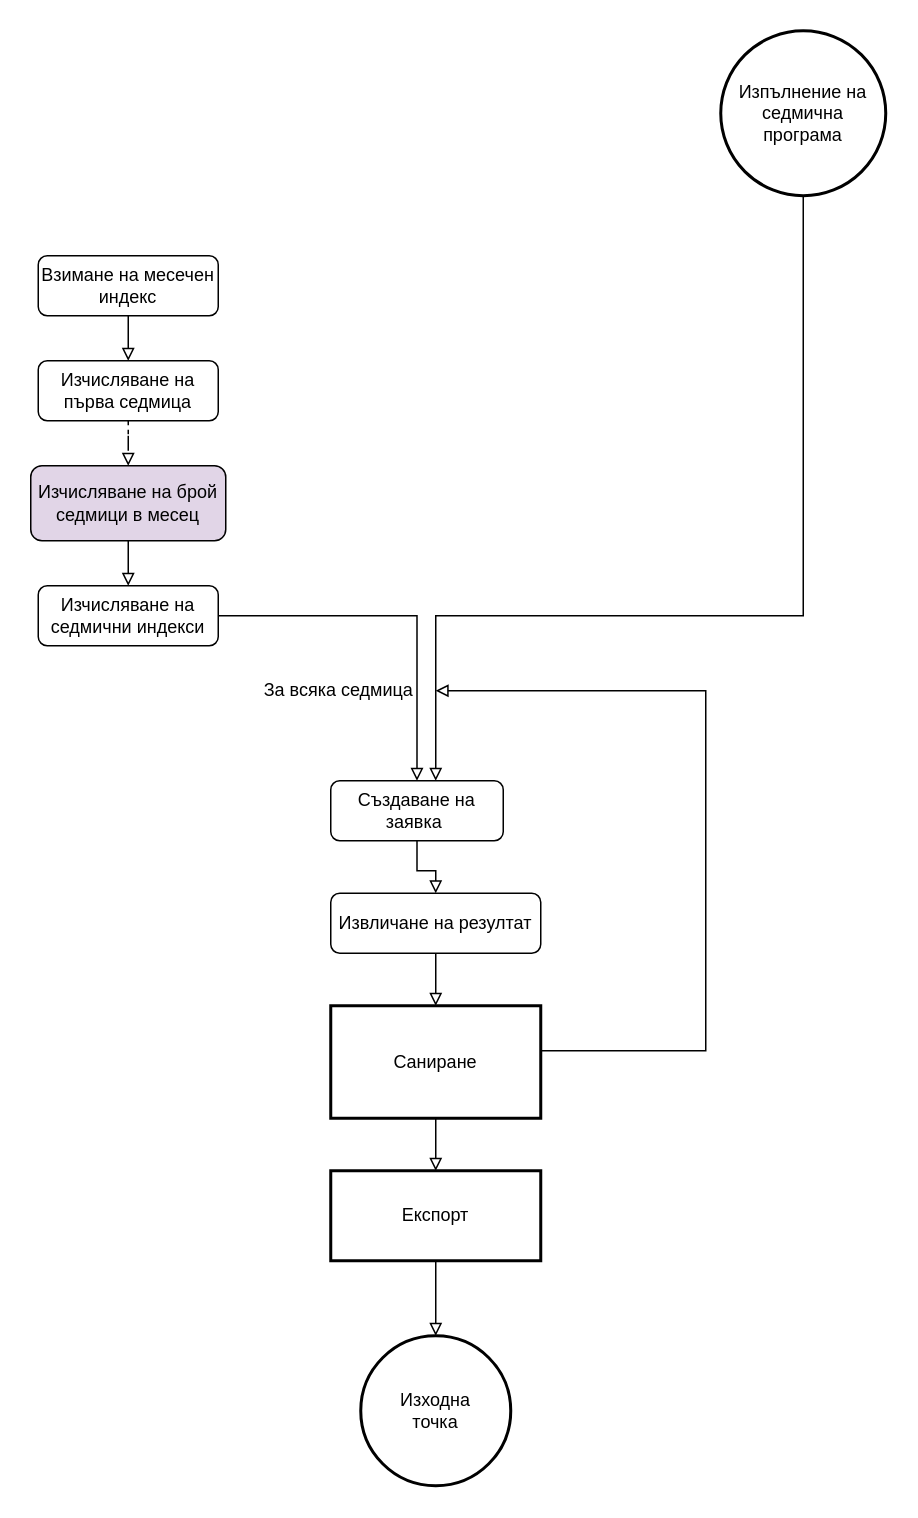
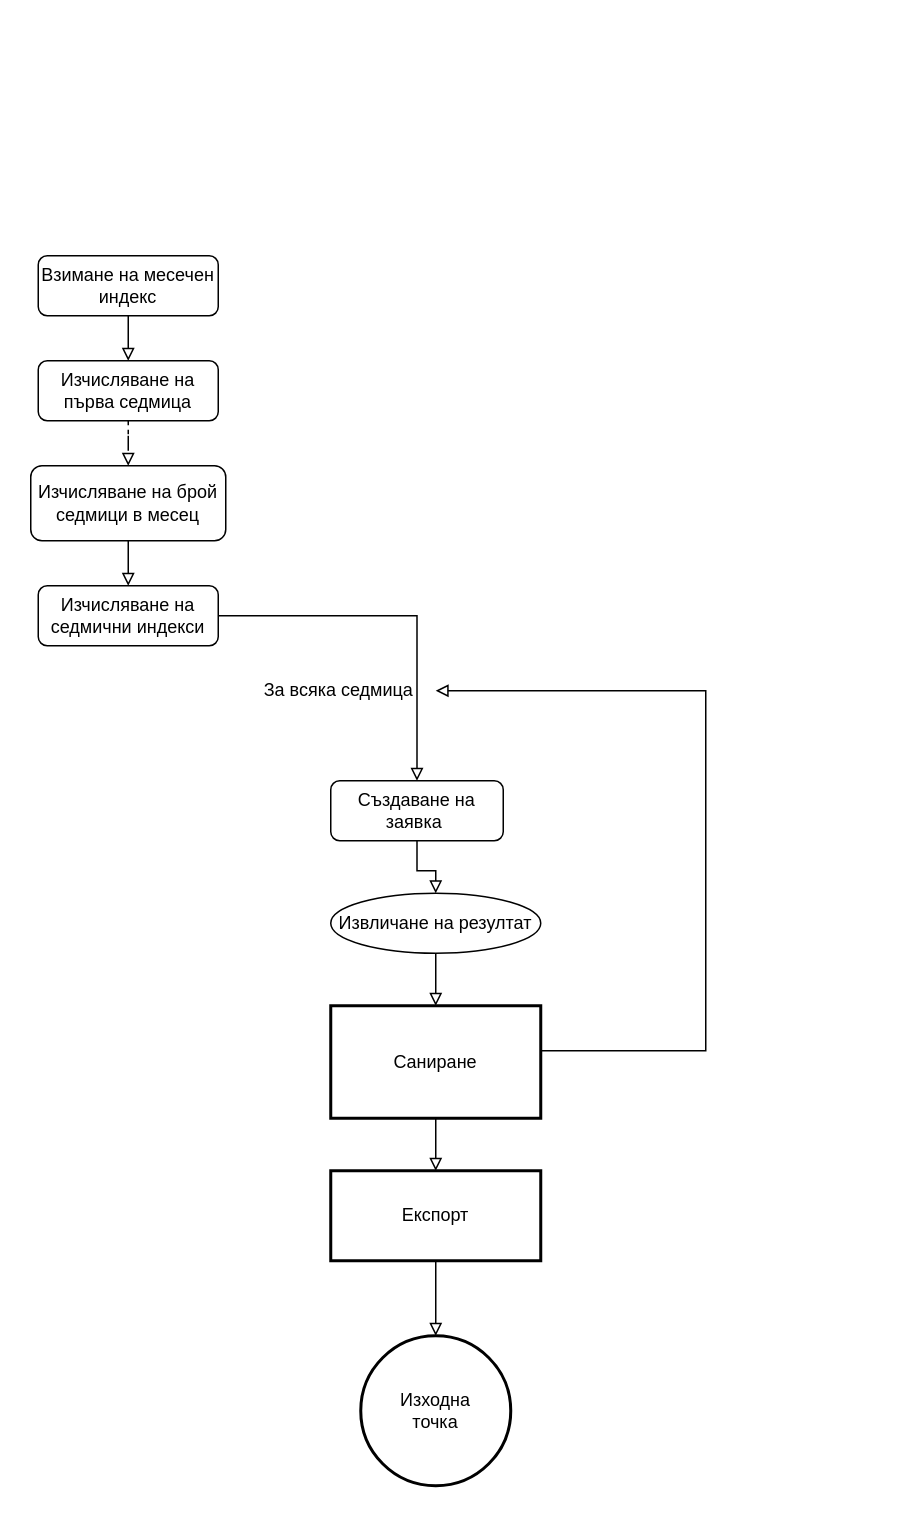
node "Изпълнение на седмична програма": removed
node "Изчисляване на брой седмици в месец": fillcolor #e1d5e7 -> #ffffff
edge "Изпълнение на седмична програма" -> "Създаване на заявка": removed
node "Извличане на резултат": shape rounded rectangle -> ellipse
